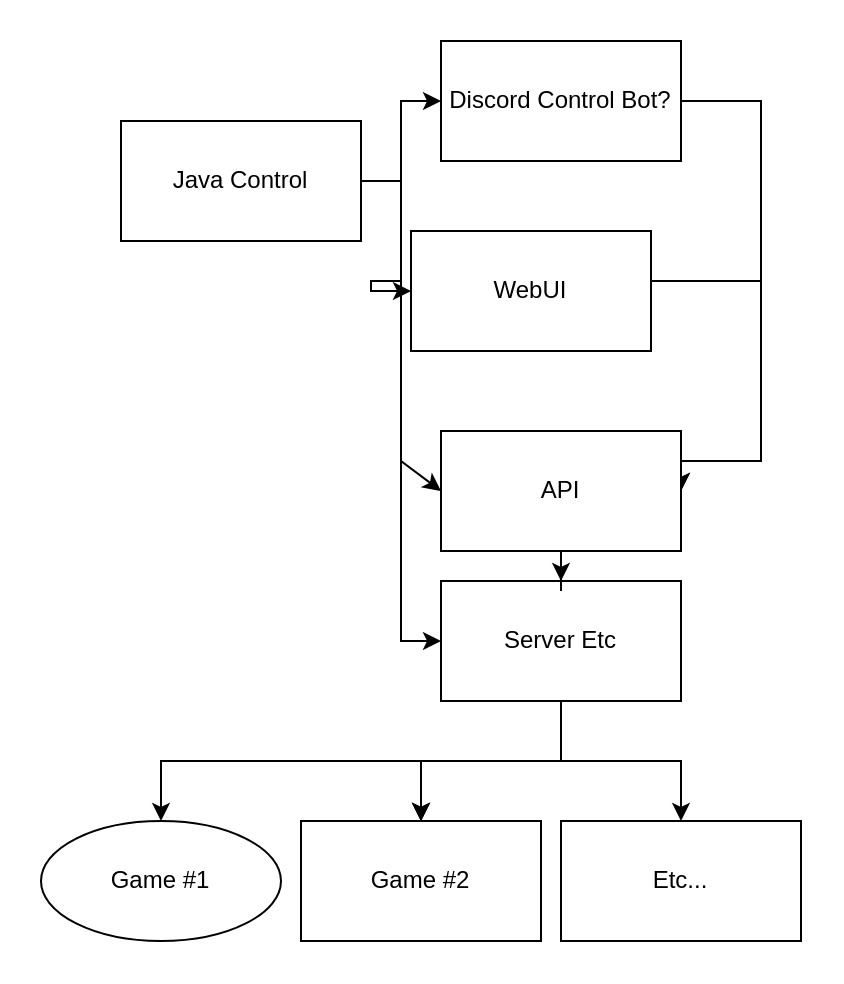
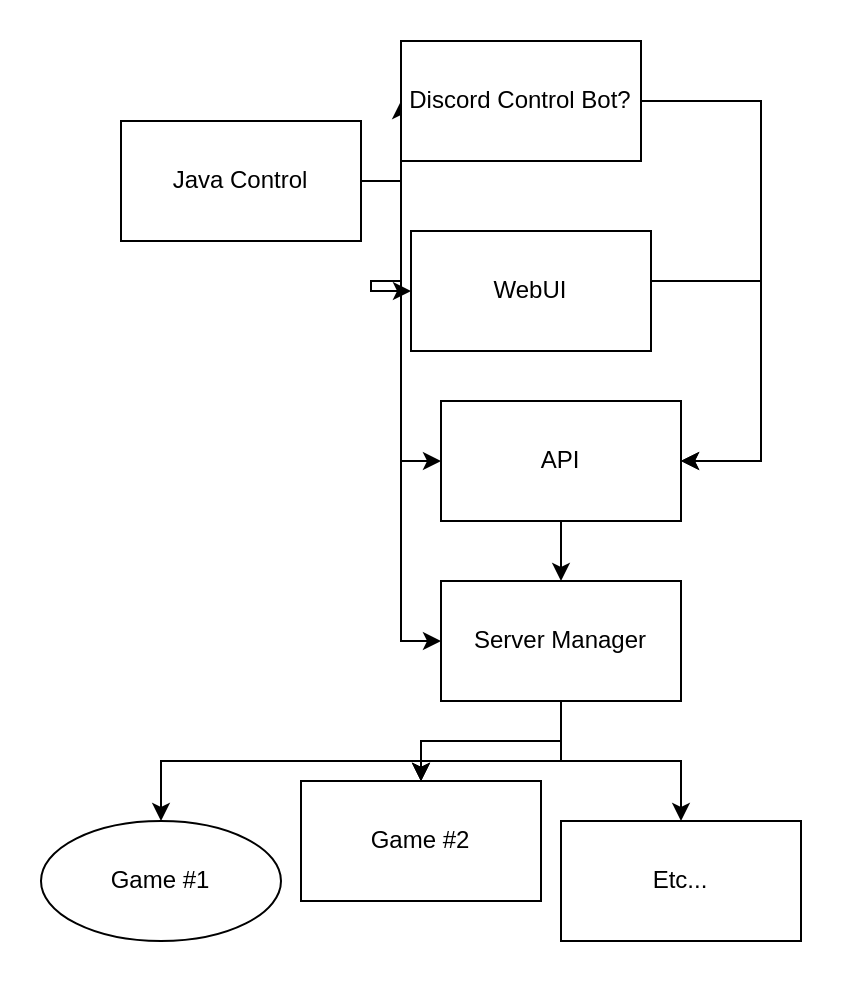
node "Discord Control Bot?": moved (561, 101) -> (521, 101)
node "API": moved (561, 491) -> (561, 461)
node "Server Etc": label "Server Etc" -> "Server Manager"
node "Game #2": moved (421, 881) -> (421, 841)
